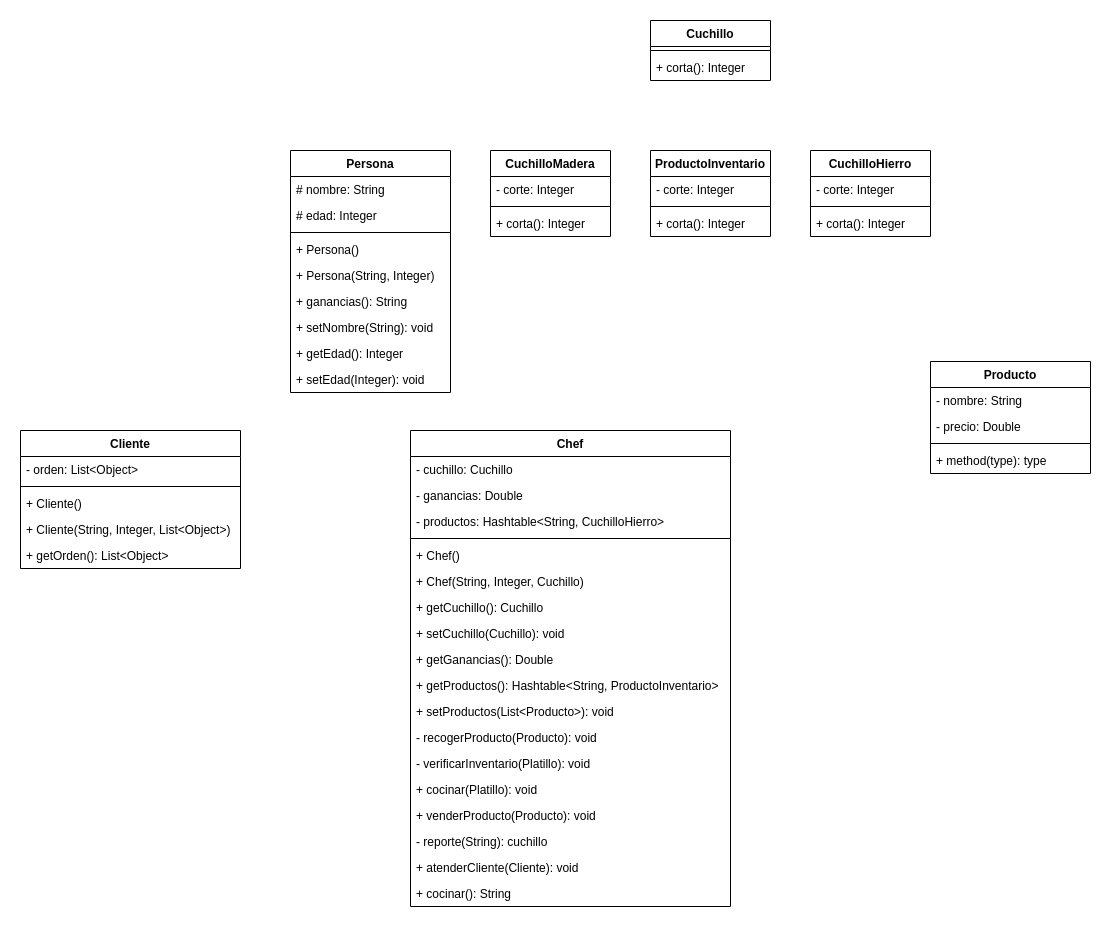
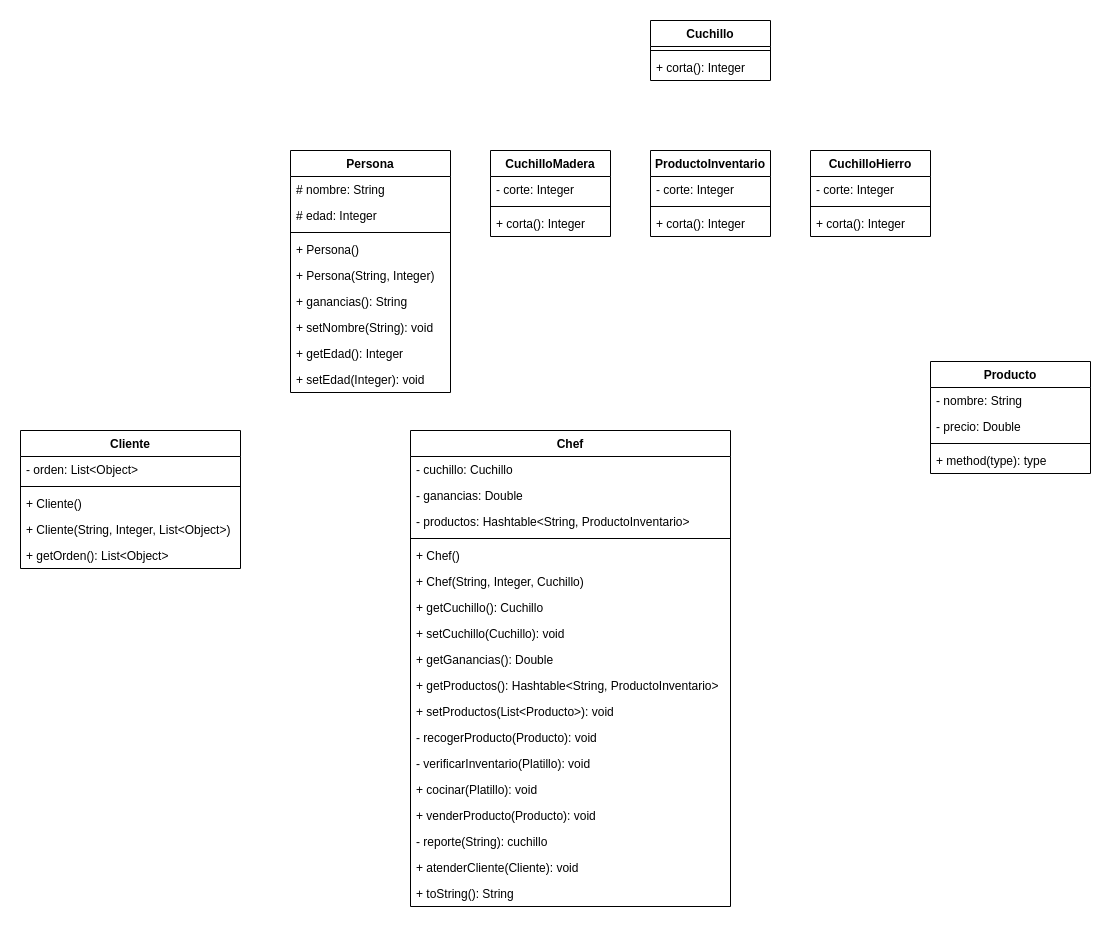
node "- productos: Hashtable<String, CuchilloHierro>": label "- productos: Hashtable<String, CuchilloHierro>" -> "- productos: Hashtable<String, ProductoInventario>"
node "+ cocinar(): String": label "+ cocinar(): String" -> "+ toString(): String"
